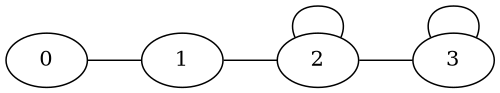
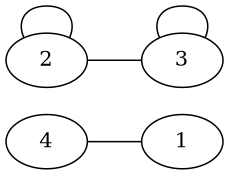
node "0": label "0" -> "4"
edge "1" -- "2": removed
